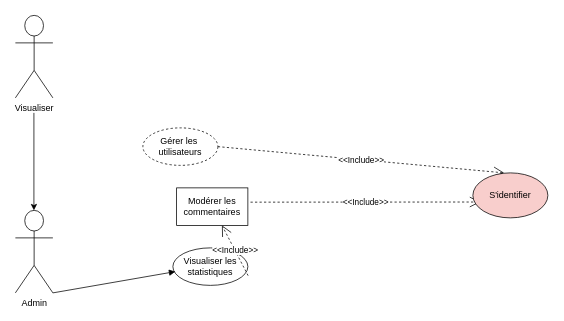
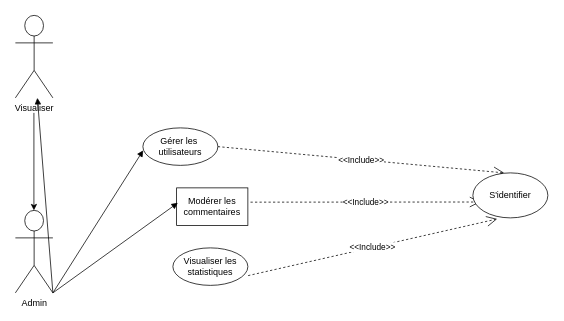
node "Gérer les utilisateurs": style dashed -> solid
node "S'identifier": fillcolor #f8cecc -> #ffffff
edge "Admin" -> "Gérer les utilisateurs": added
edge "Admin" -> "Modérer les commentaires": added
edge "Visualiser les statistiques" -> "Modérer les commentaires": now "Visualiser les statistiques" -> "S'identifier"
edge "Admin" -> "Visualiser les statistiques": now "Admin" -> "Visualiser"
